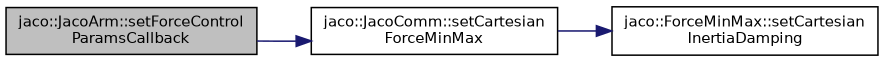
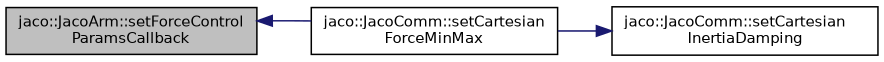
node "jaco::ForceMinMax::setCartesian InertiaDamping": label "jaco::ForceMinMax::setCartesian InertiaDamping" -> "jaco::JacoComm::setCartesian InertiaDamping"
edge "jaco::JacoArm::setForceControl ParamsCallback" -> "jaco::JacoComm::setCartesian ForceMinMax": reversed
